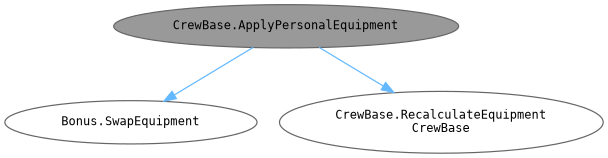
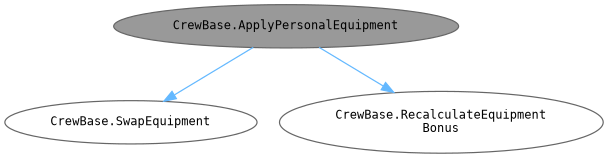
node "Bonus.SwapEquipment": label "Bonus.SwapEquipment" -> "CrewBase.SwapEquipment"
node "CrewBase.RecalculateEquipment CrewBase": label "CrewBase.RecalculateEquipment CrewBase" -> "CrewBase.RecalculateEquipment Bonus"
